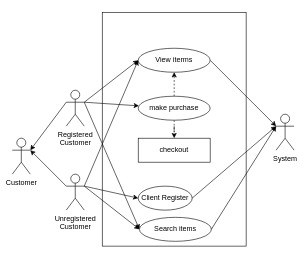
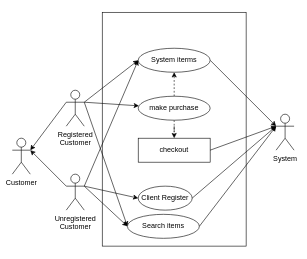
node "View iterms": label "View iterms" -> "System iterms"
edge "checkout" -> "System": added
node "Search items": moved (176, 230) -> (164, 227)
